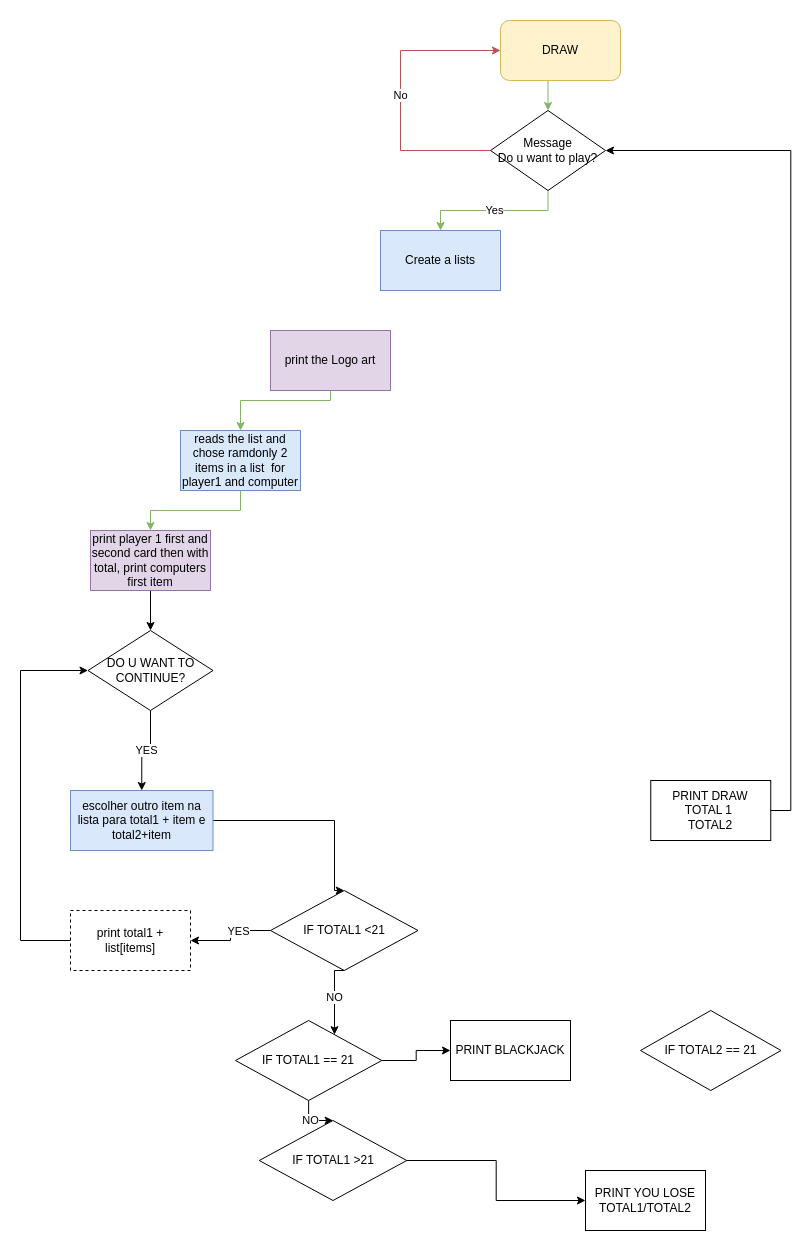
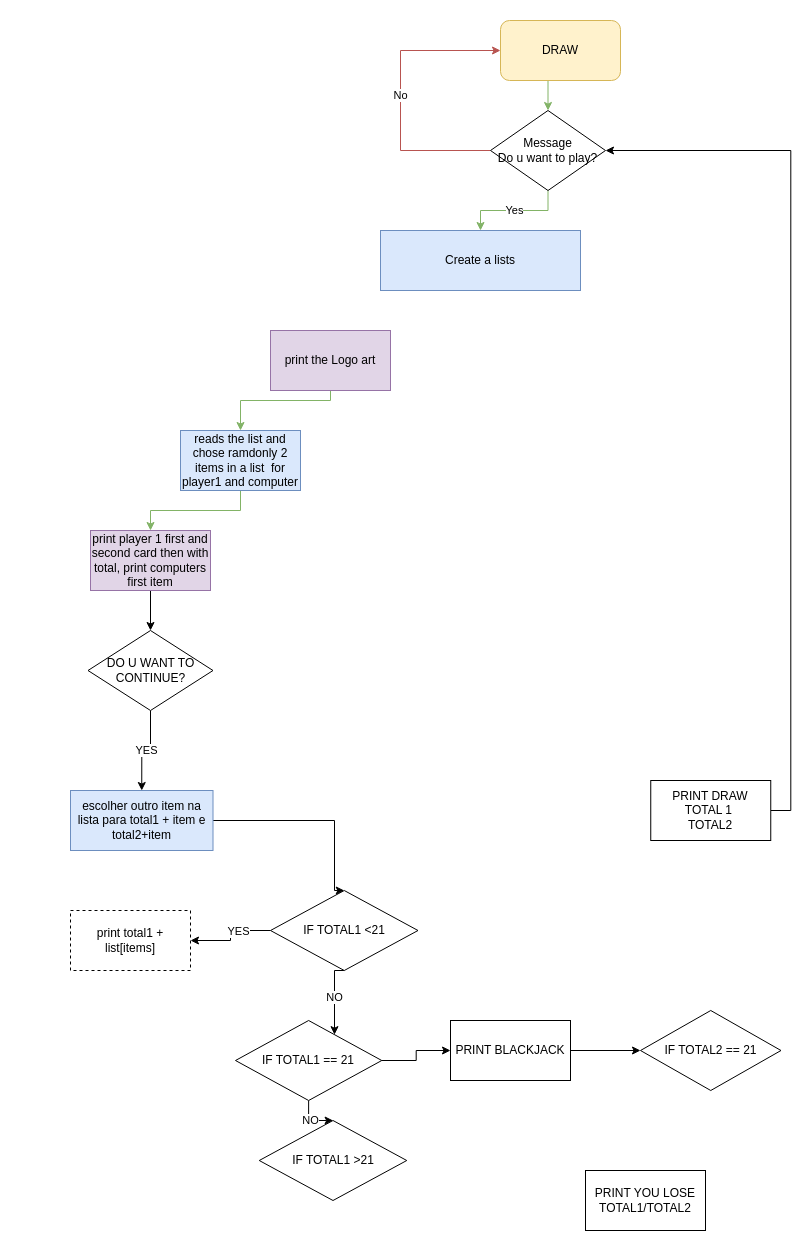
node "Create a lists": size 120x60 -> 200x60
edge "print total1 + list[items]" -> "DO U WANT TO CONTINUE?": removed
edge "PRINT BLACKJACK" -> "IF TOTAL2 == 21": added
edge "IF TOTAL1 >21" -> "PRINT YOU LOSE TOTAL1/TOTAL2": removed
